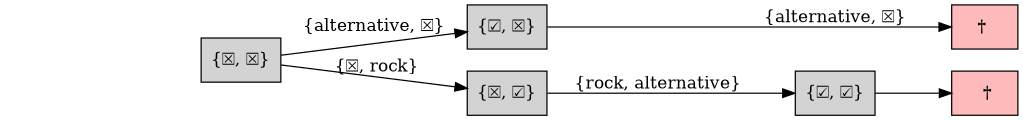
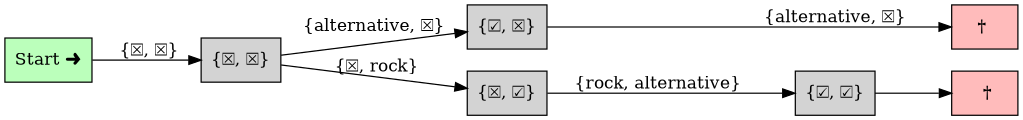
node "Start ➜": added
